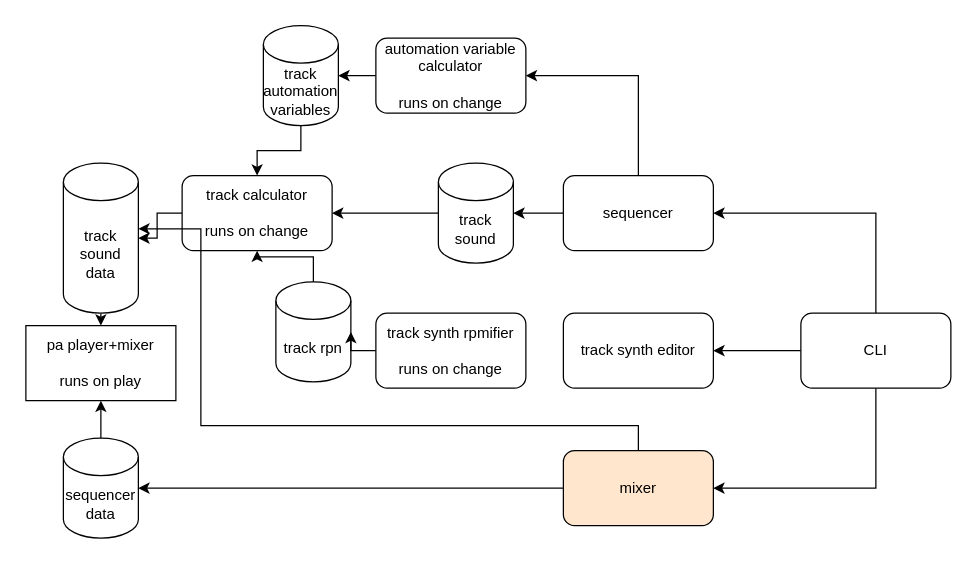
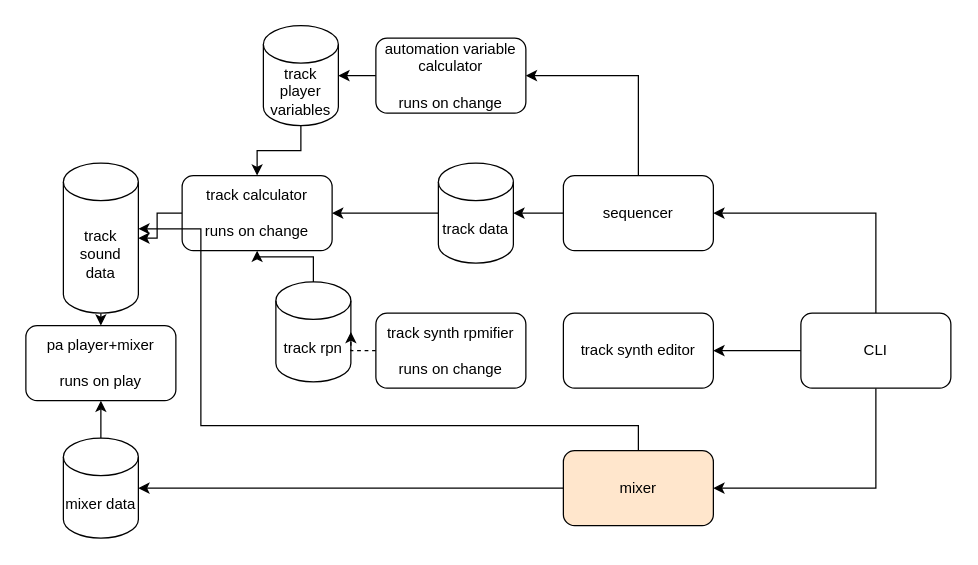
node "track automation variables": label "track automation variables" -> "track player variables"
node "track sound": label "track sound" -> "track data"
edge "track synth rpmifier runs on change" -> "track rpn": style solid -> dashed
node "pa player+mixer runs on play": shape rectangle -> rounded rectangle
node "sequencer data": label "sequencer data" -> "mixer data"
